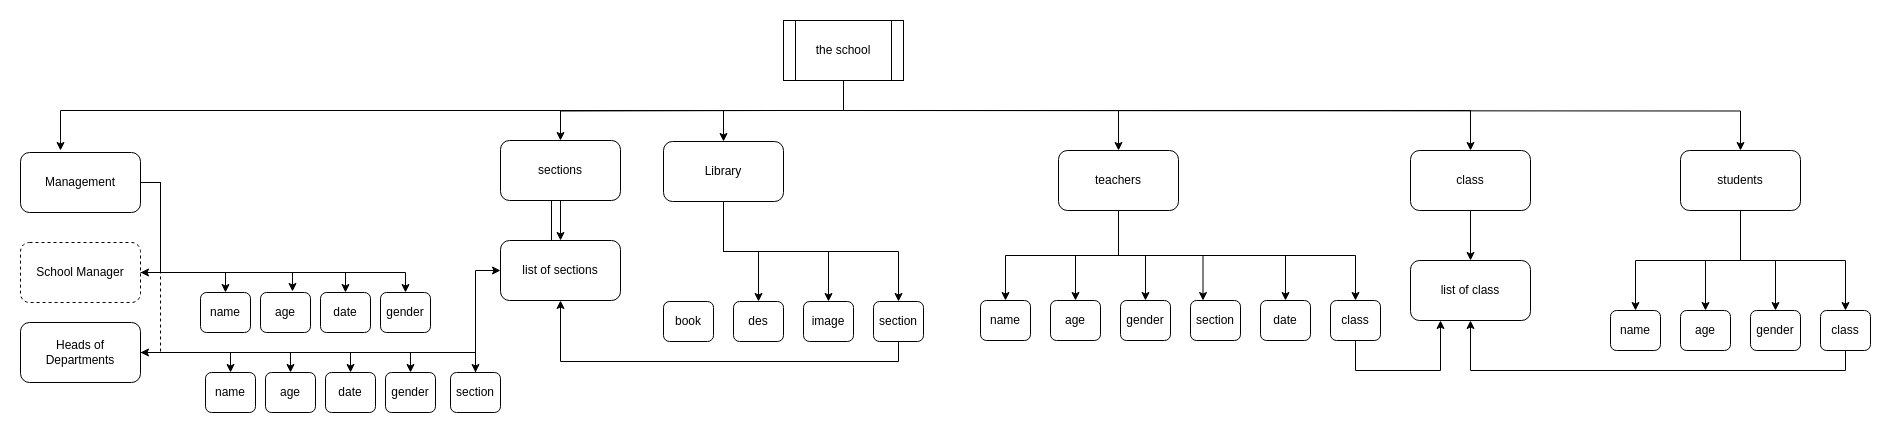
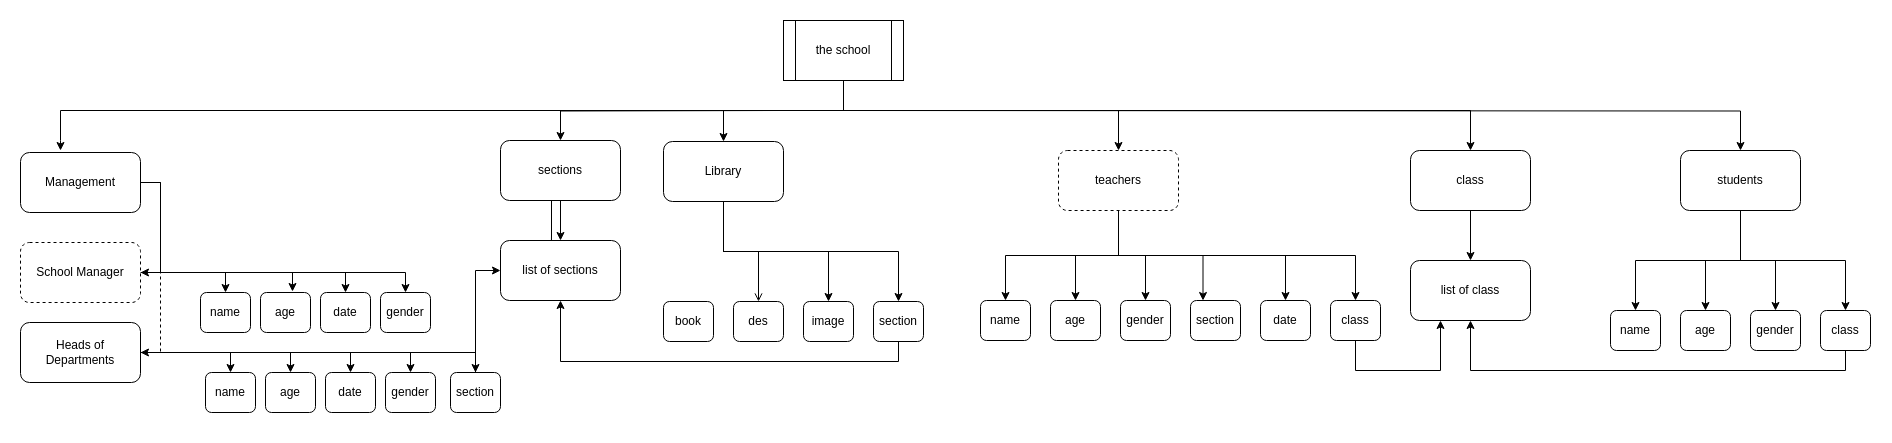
node "teachers": style solid -> dashed
edge "Library" -> "des": arrowhead classic -> open
